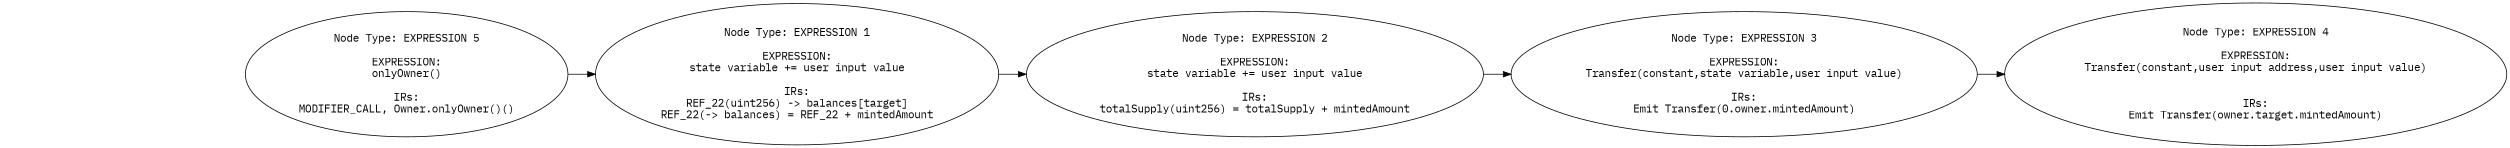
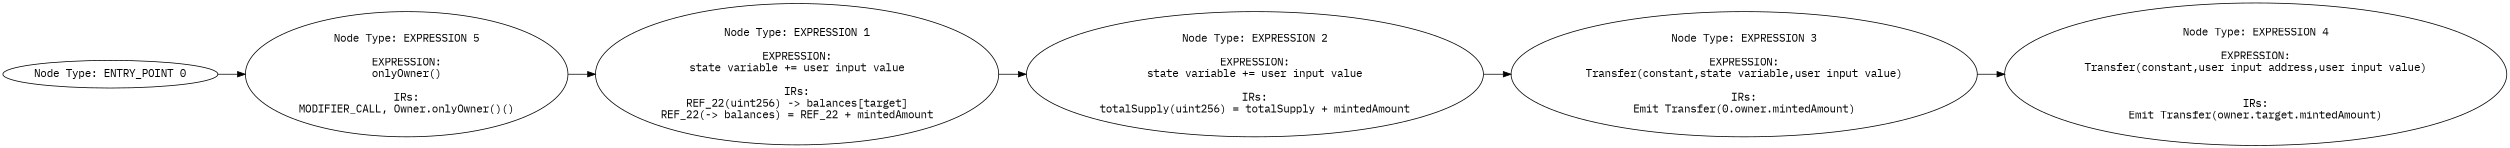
node "Node Type: ENTRY_POINT 0": added
